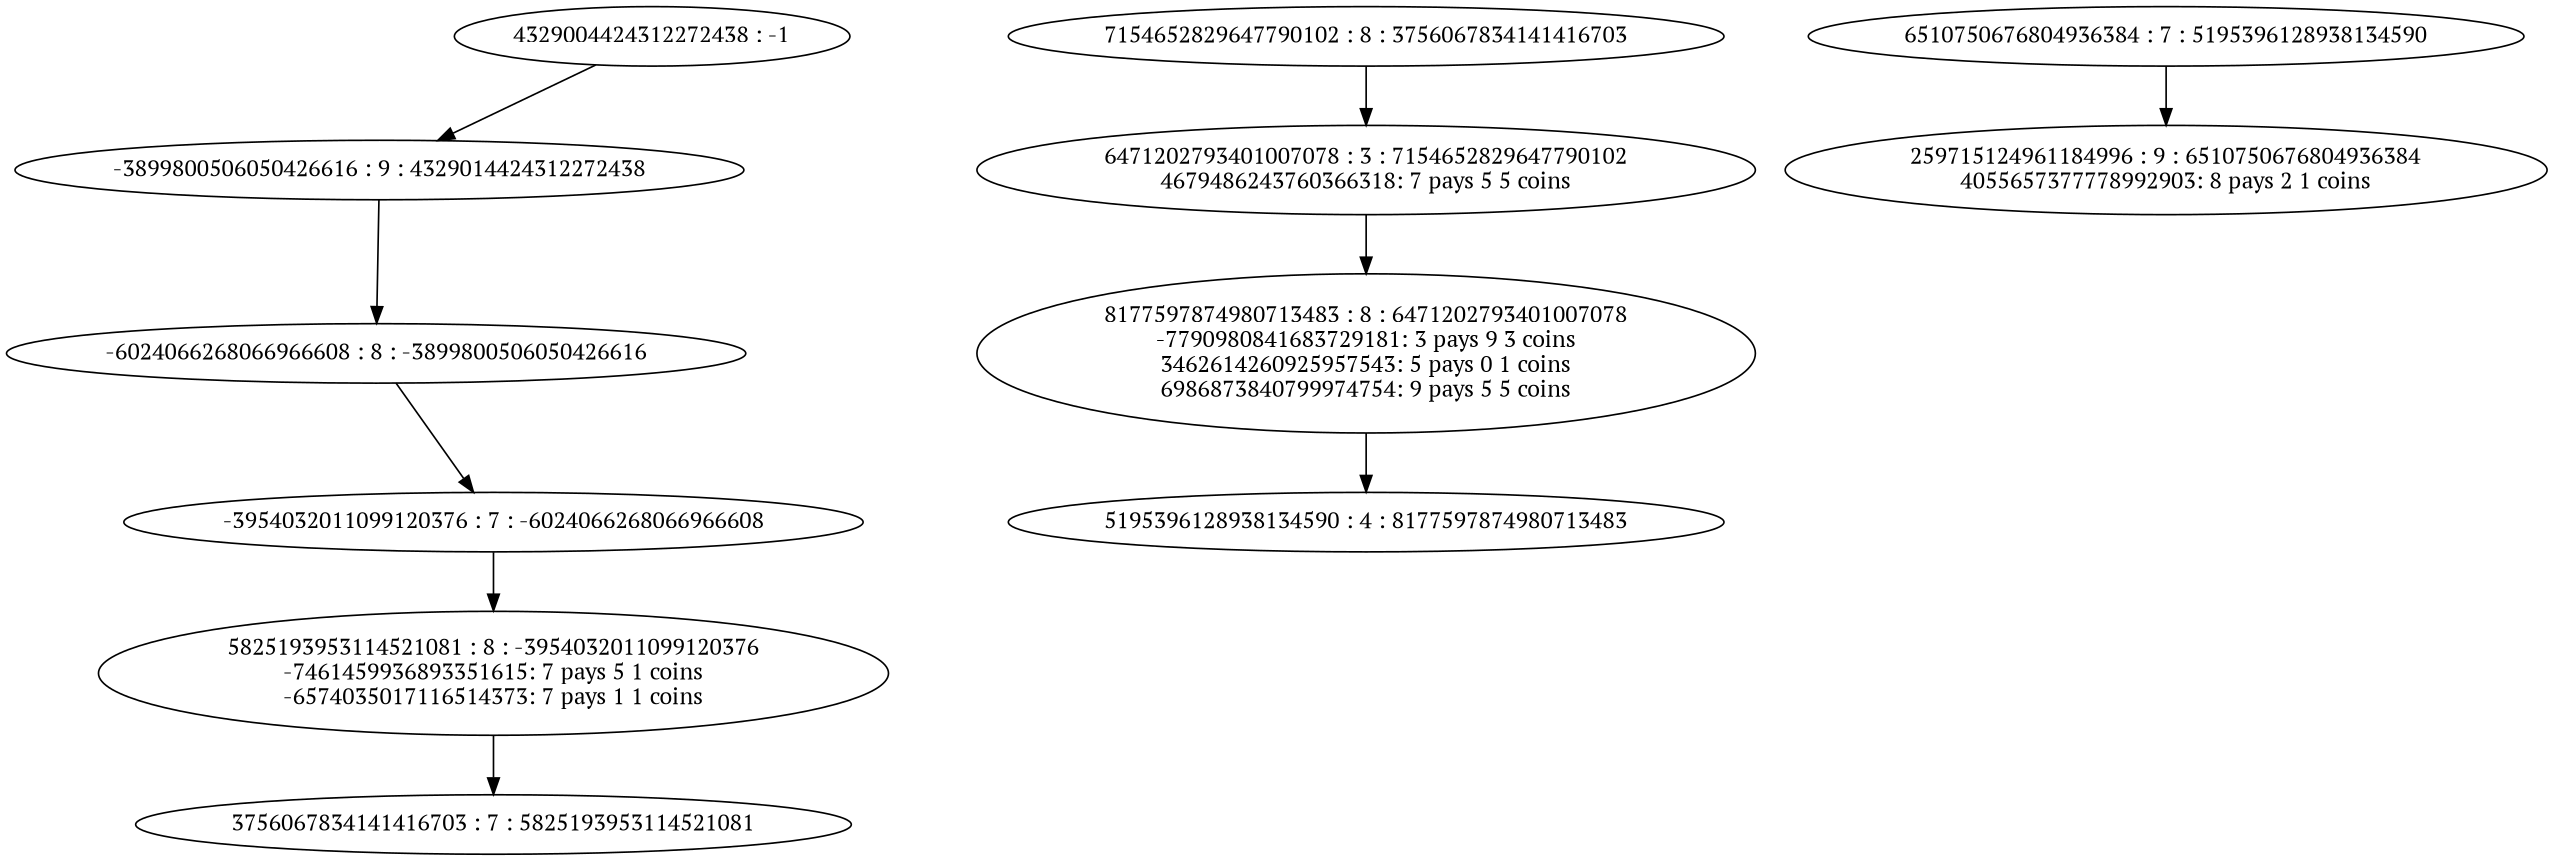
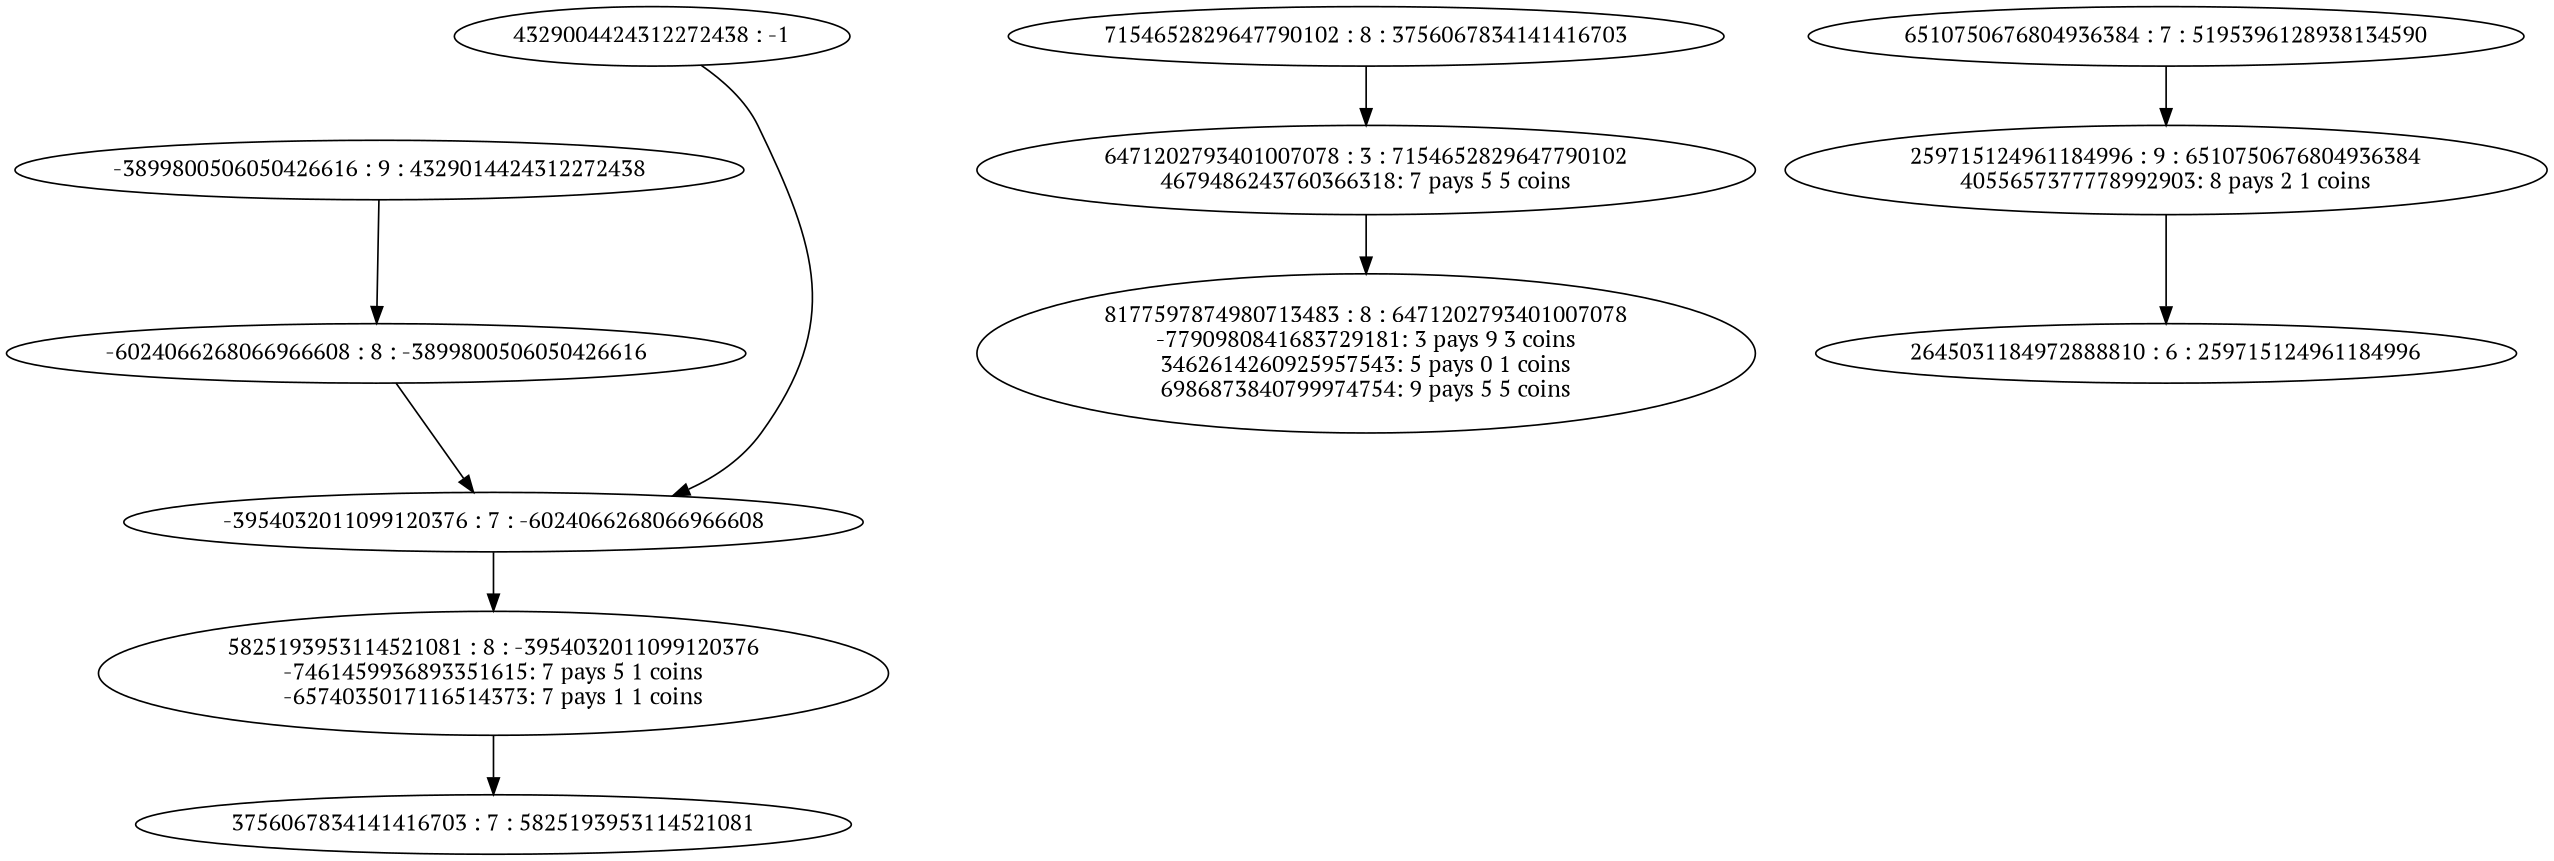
edge "4329004424312272438 : -1" -> "-3899800506050426616 : 9 : 4329014424312272438": now "4329004424312272438 : -1" -> "-3954032011099120376 : 7 : -6024066268066966608"
node "2645031184972888810 : 6 : 259715124961184996": added
node "5195396128938134590 : 4 : 8177597874980713483": removed
